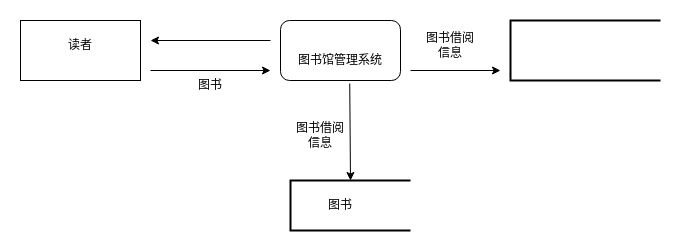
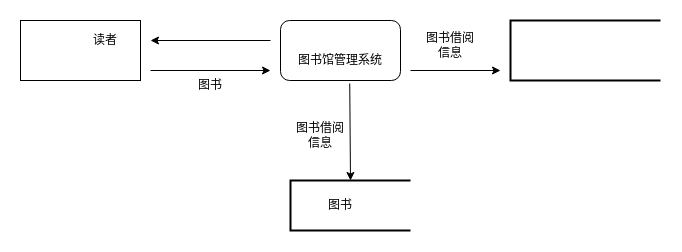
node "读者": moved (81, 46) -> (106, 41)
